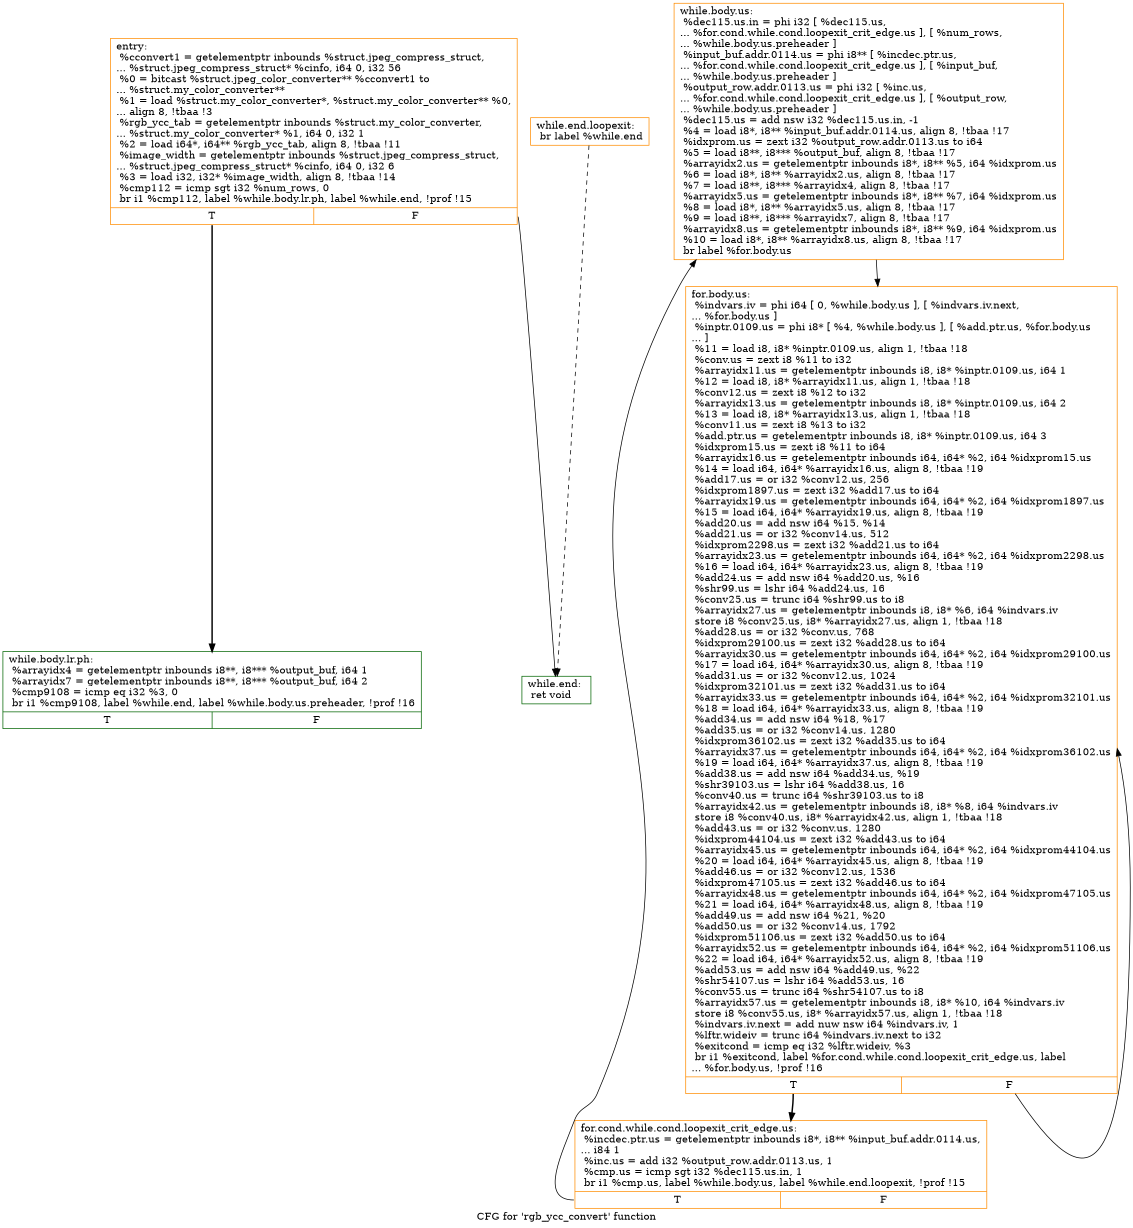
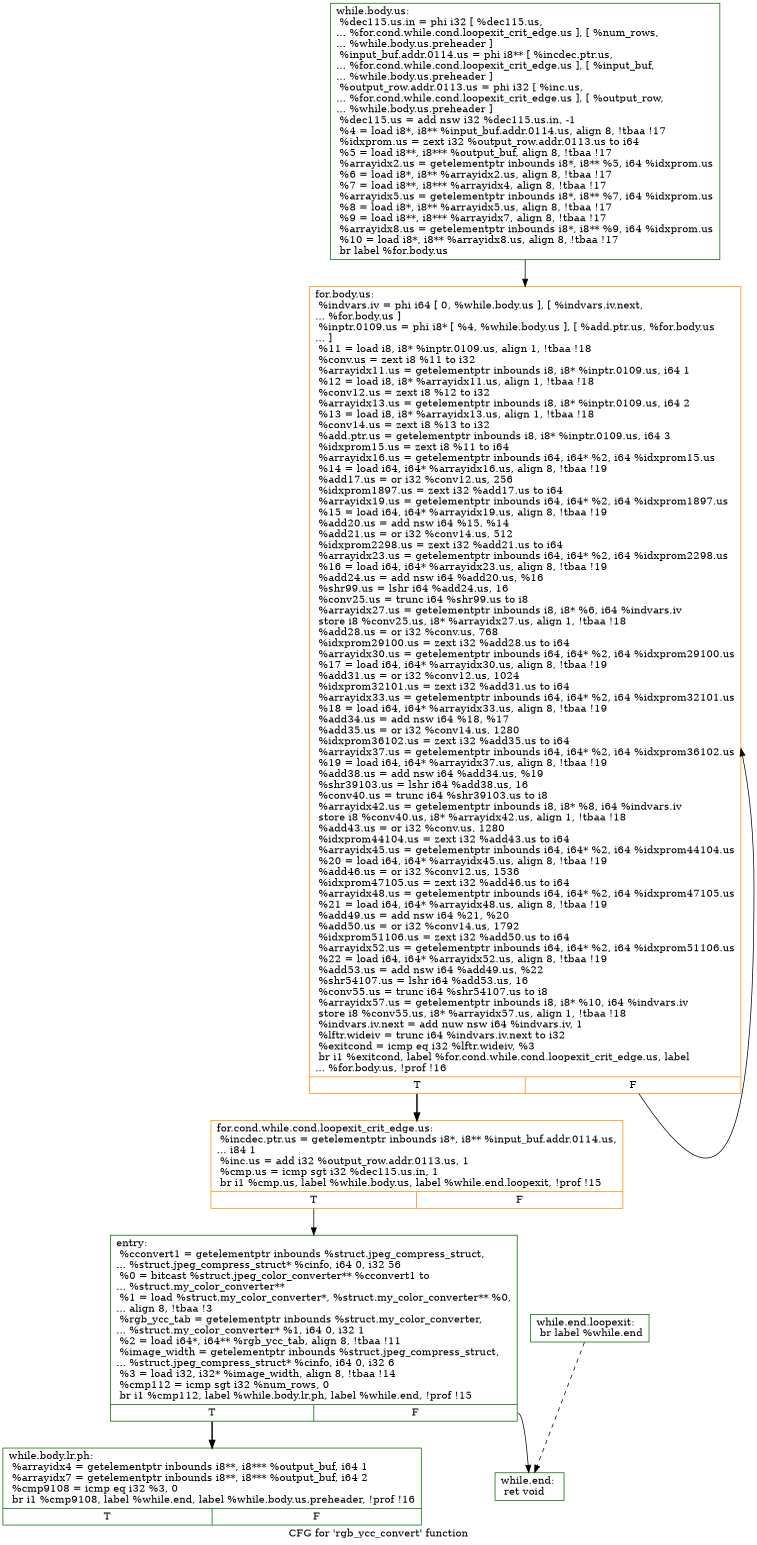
node "entry:": color darkorange -> darkgreen
node "while.end.loopexit:": color darkorange -> darkgreen
node "while.body.us:": color darkorange -> darkgreen
node "for.body.us:": text "%conv11.us = zext i8 %13 to i32" -> "%conv14.us = zext i8 %13 to i32"
edge "for.cond.while.cond.loopexit_crit_edge.us:" -> "while.body.us:": now "for.cond.while.cond.loopexit_crit_edge.us:" -> "entry:"
